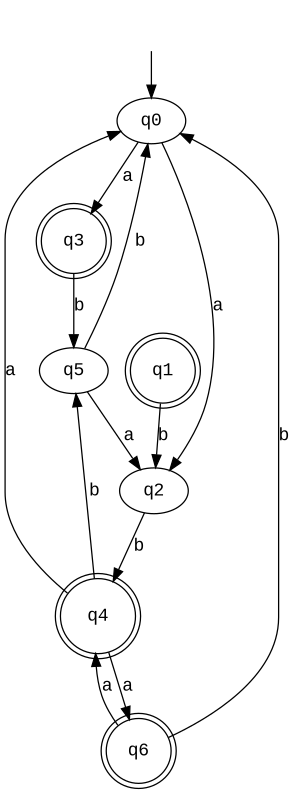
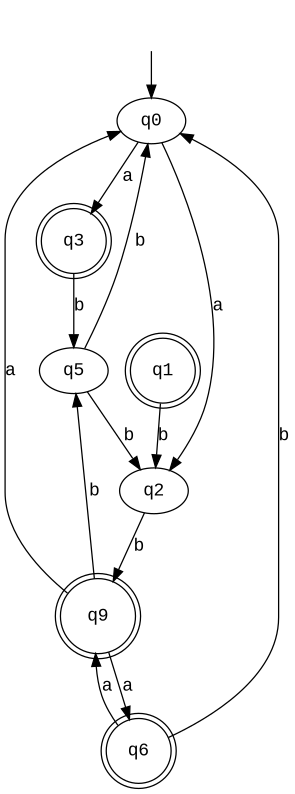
edge "q5" -> "q2": label "a" -> "b"
node "q4": label "q4" -> "q9"
